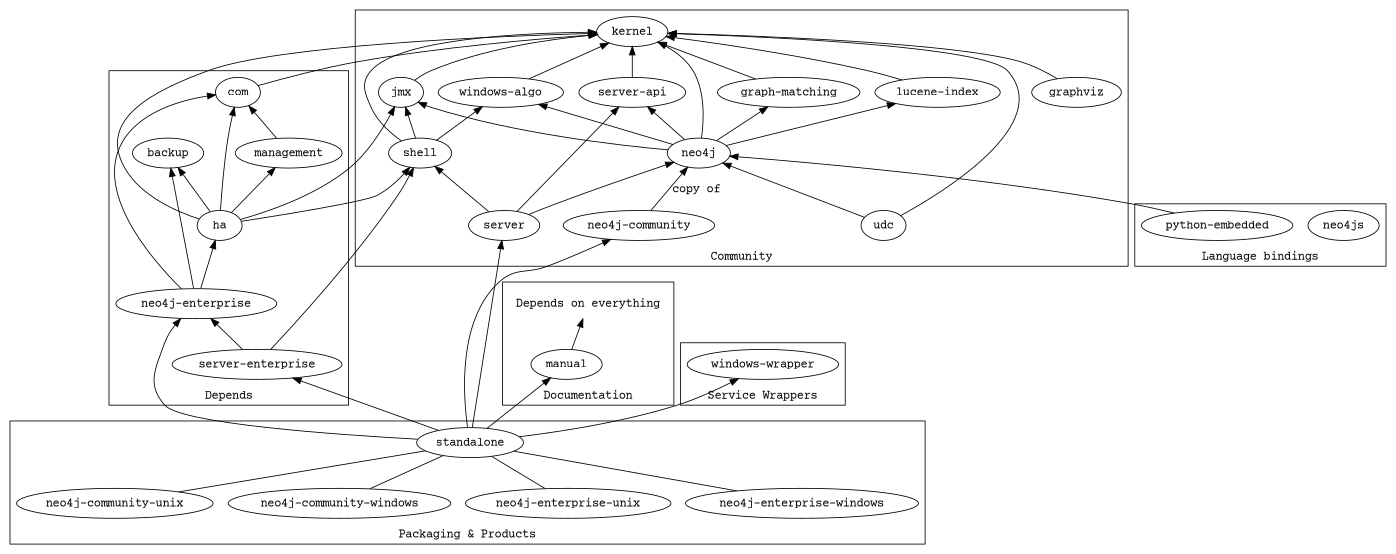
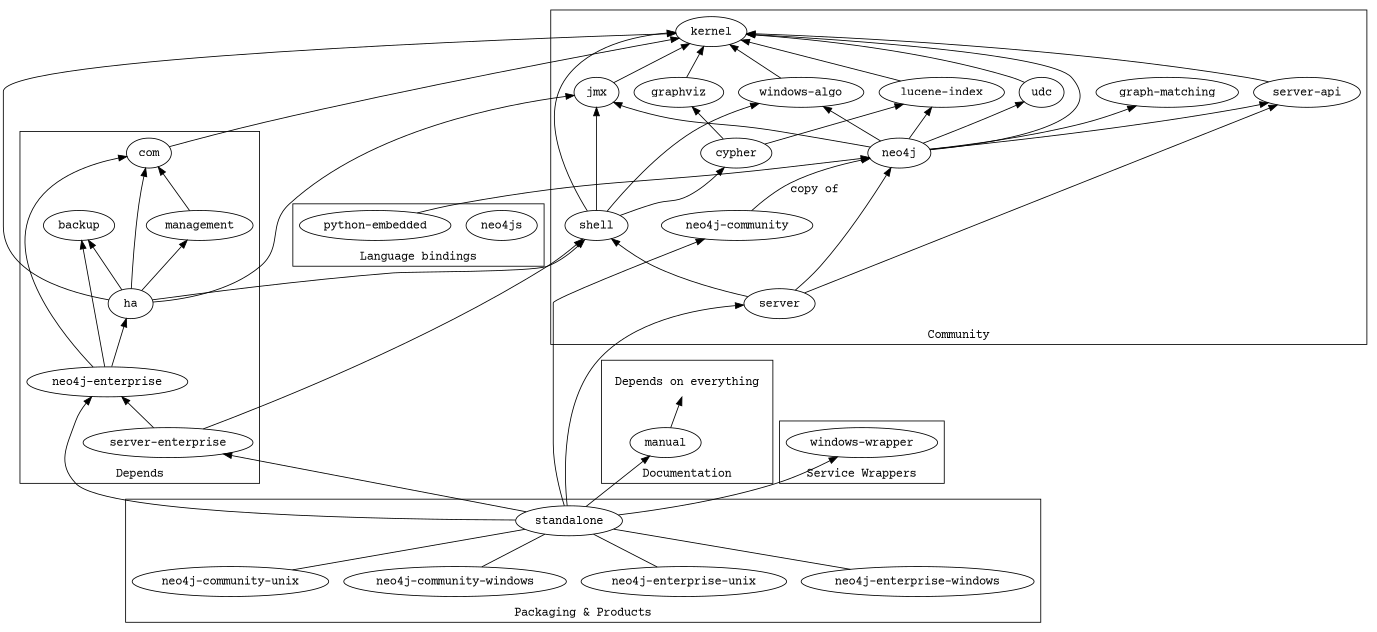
edge "graph-matching" -> "kernel": removed
node "cypher": added
edge "udc" -> "neo4j": reversed
